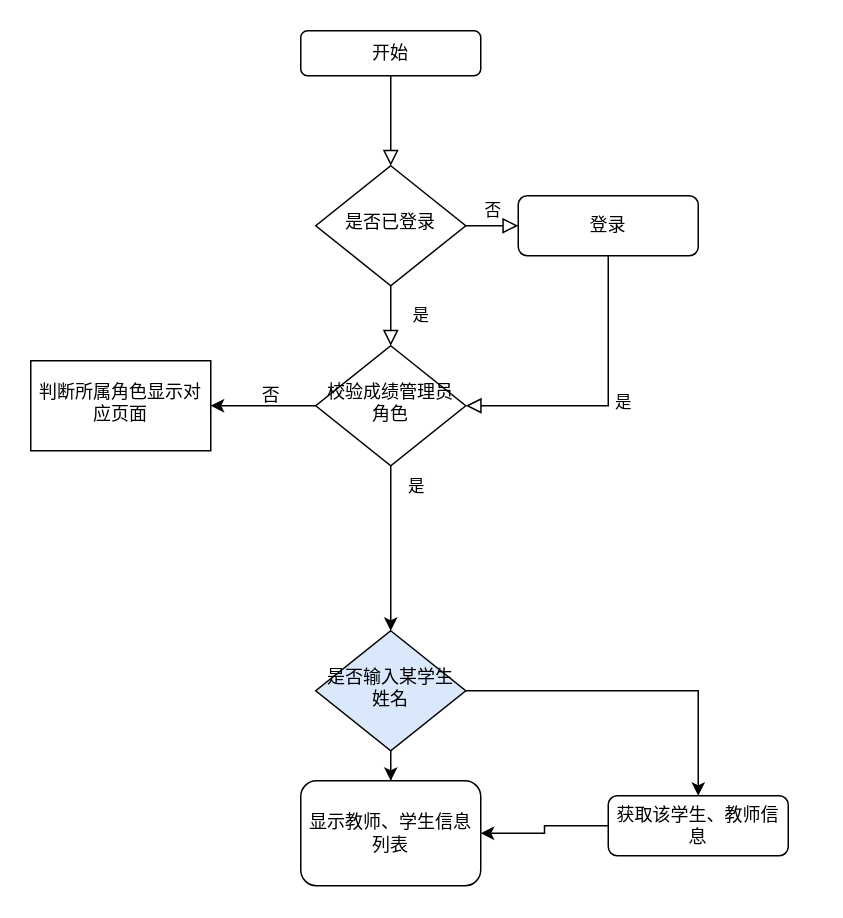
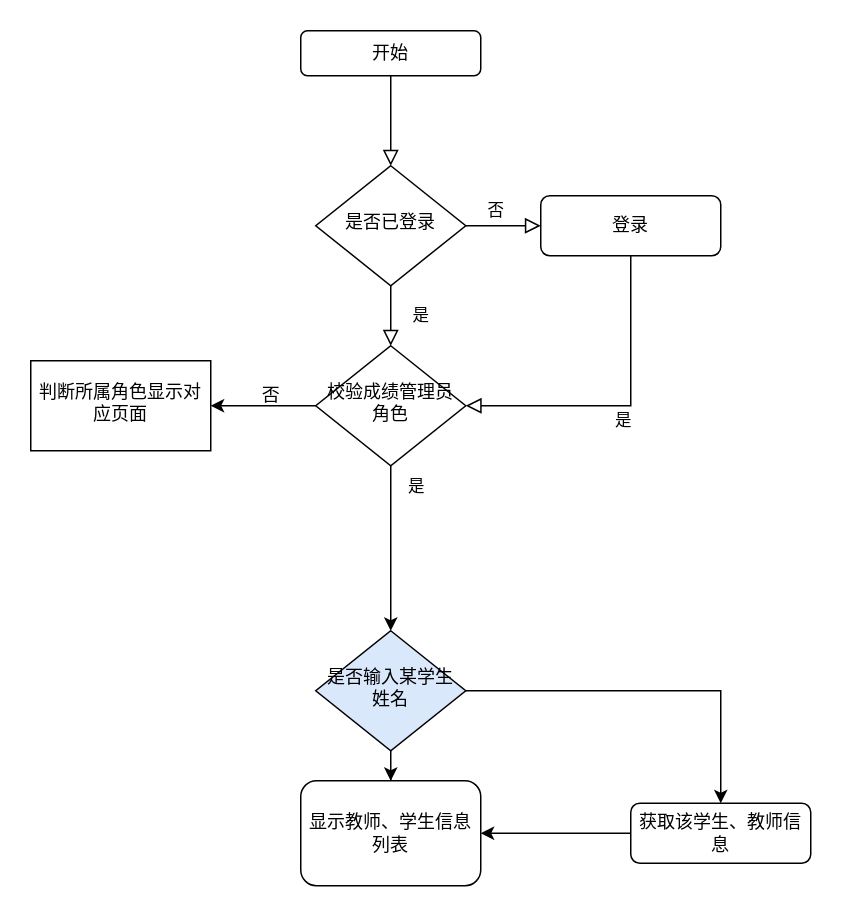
node "登录": moved (608, 226) -> (631, 226)
node "获取该学生、教师信息": moved (698, 826) -> (721, 833)
